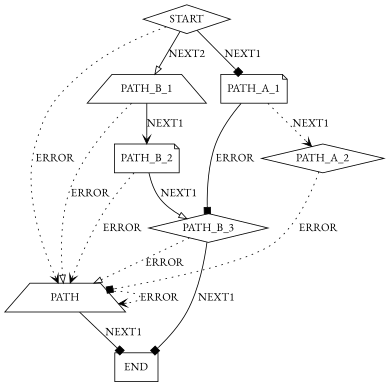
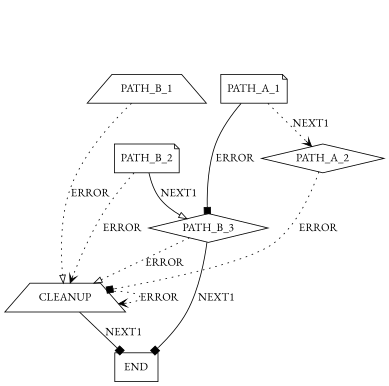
node "START": removed
edge "PATH_B_1" -> "PATH_B_2": removed, label "NEXT1"
node "PATH": label "PATH" -> "CLEANUP"
